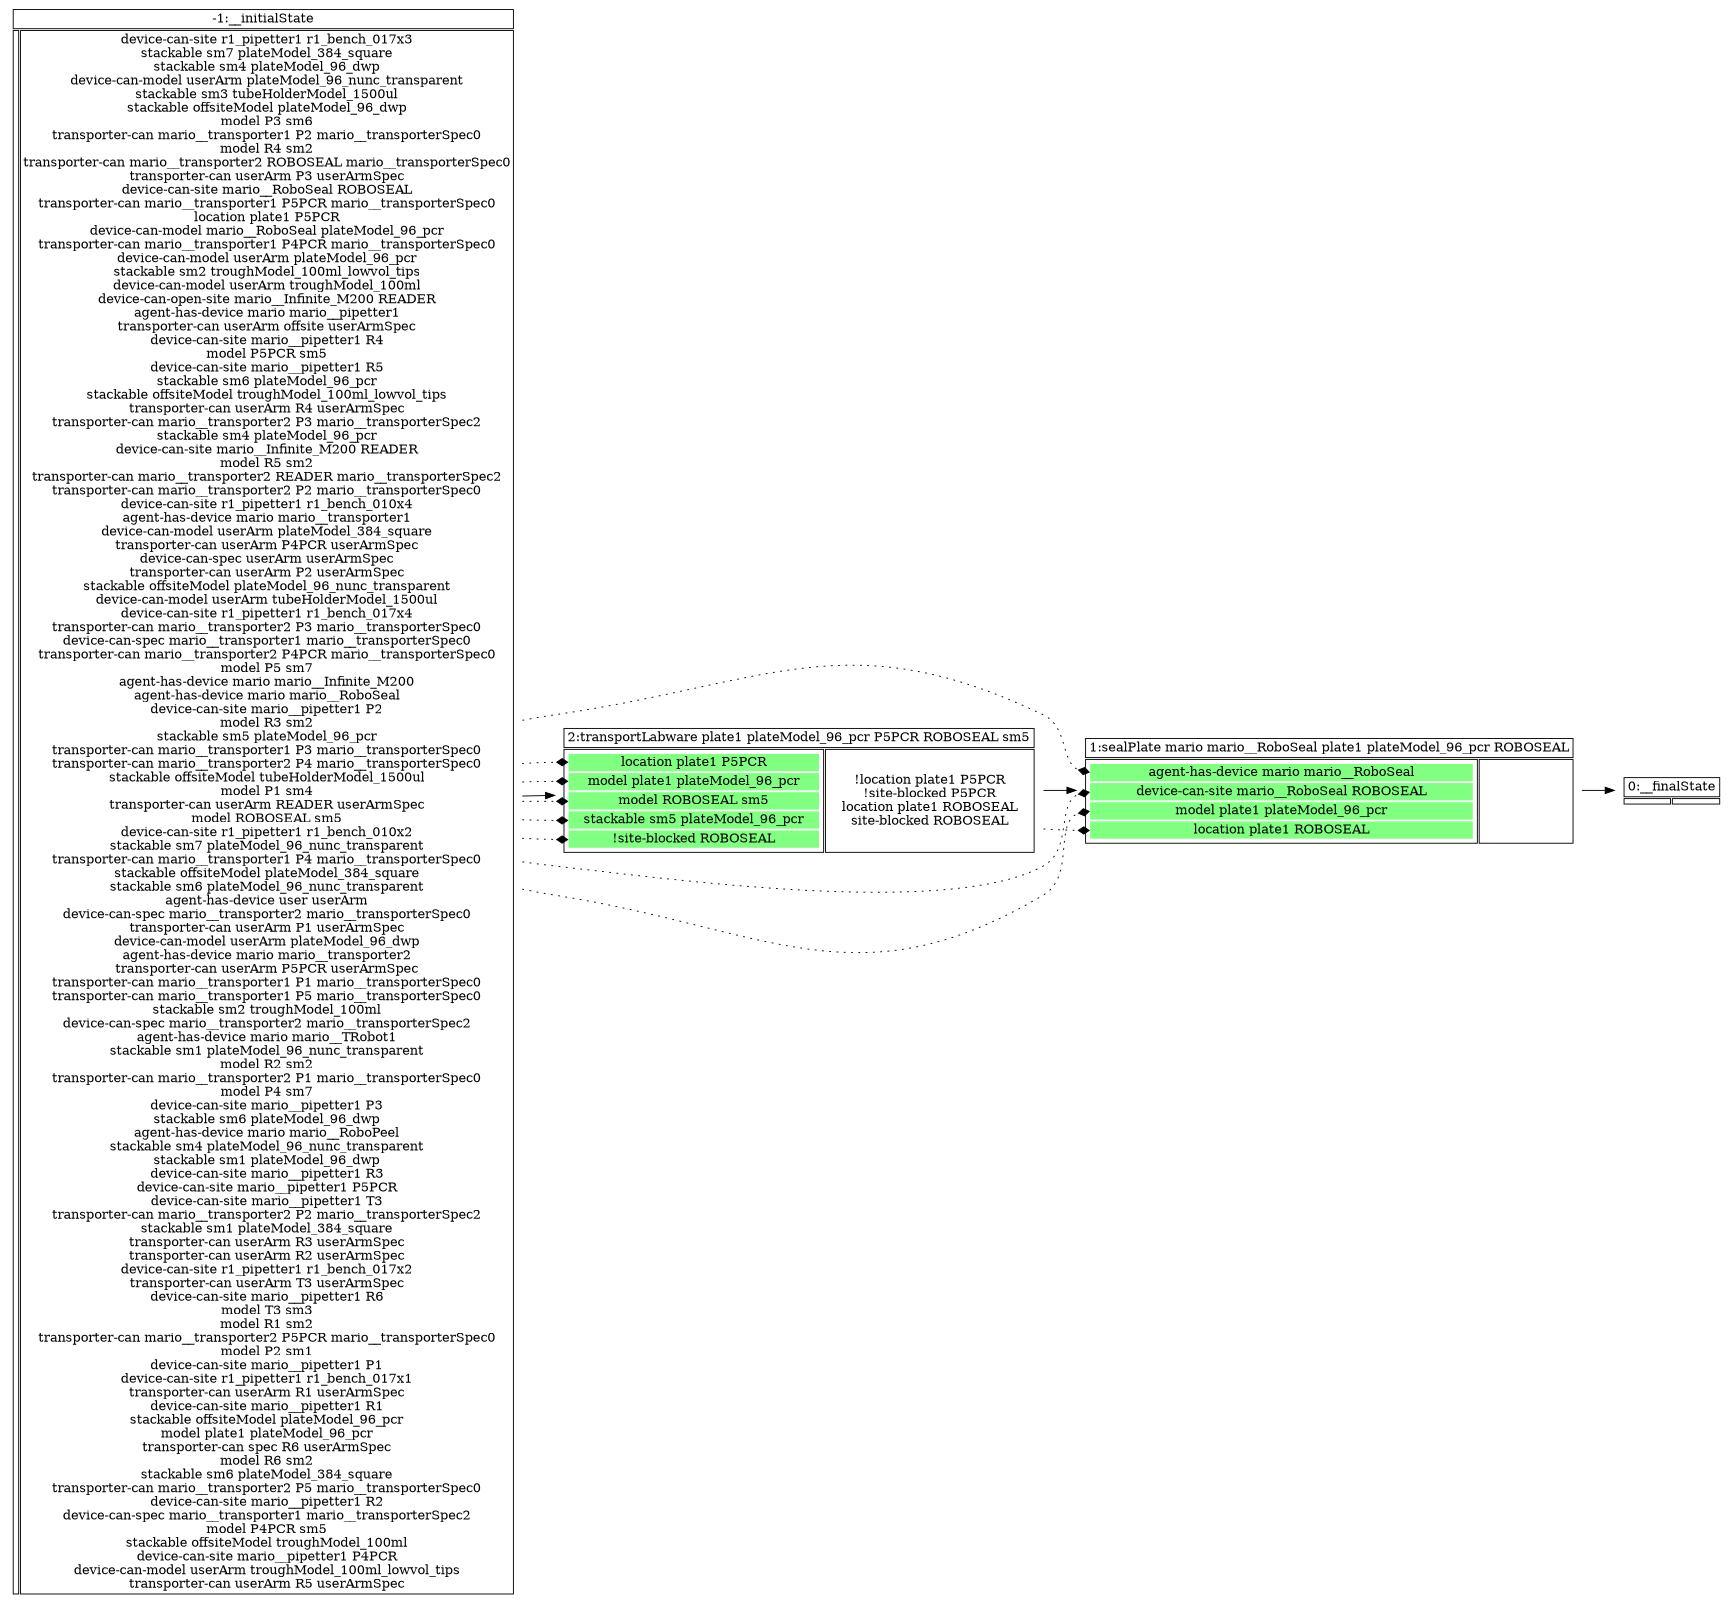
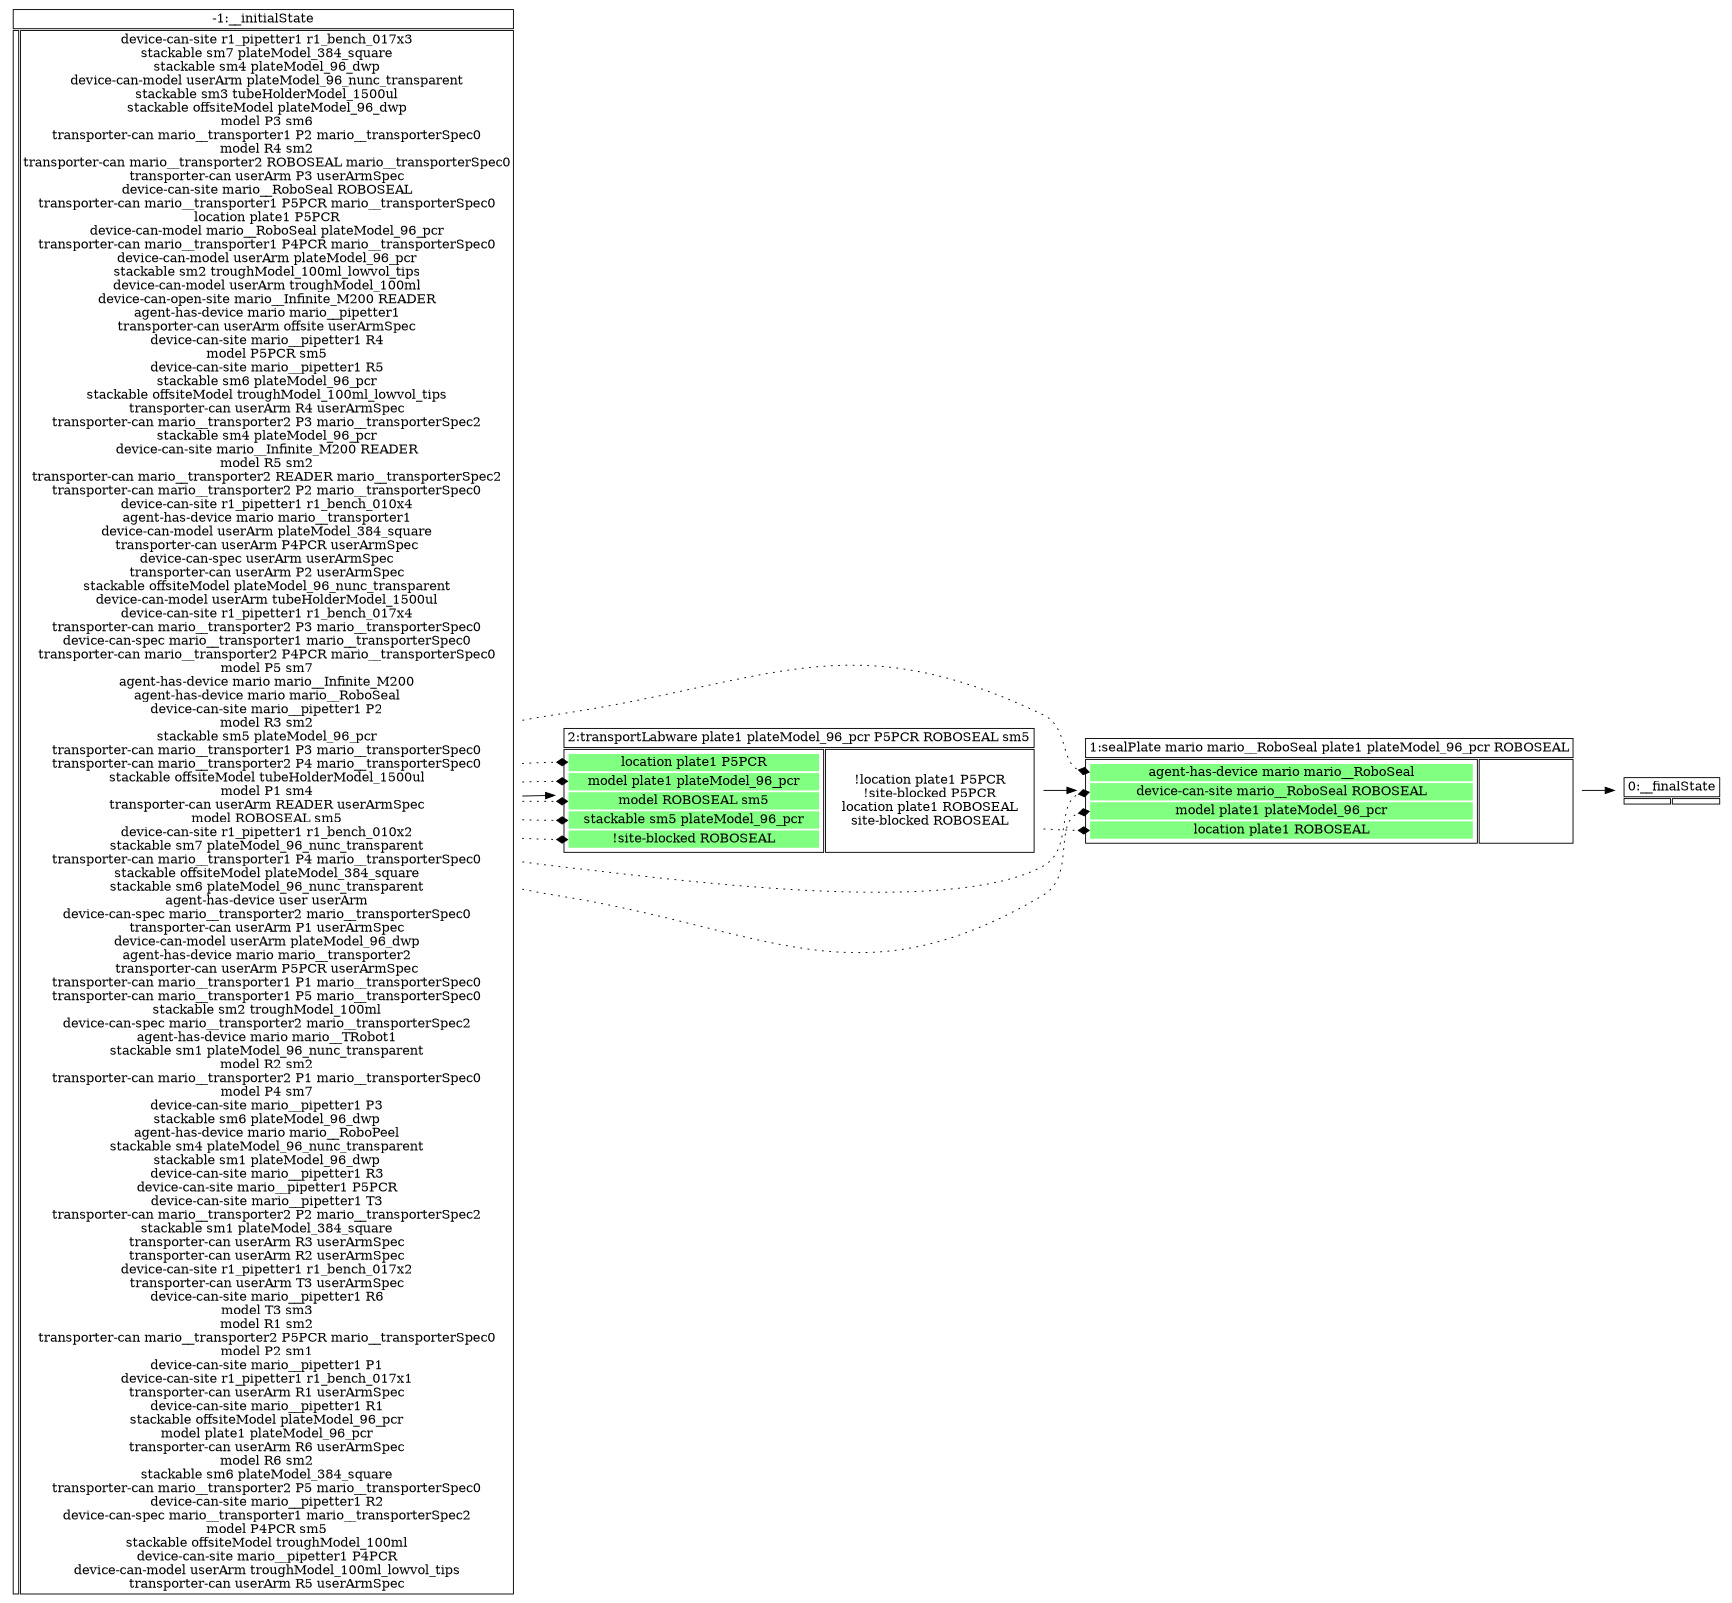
node "-1:__initialState": text "transporter-can spec R6 userArmSpec" -> "transporter-can userArm R6 userArmSpec"
